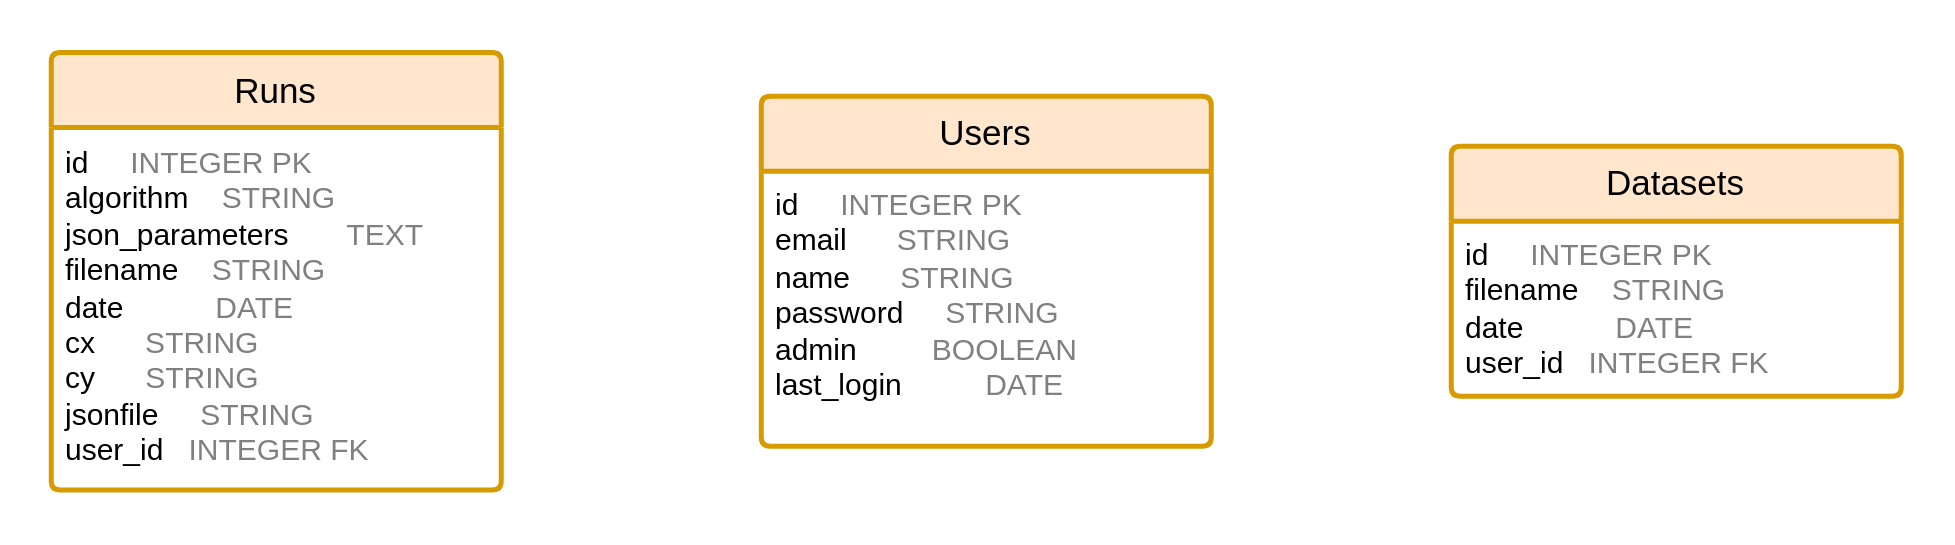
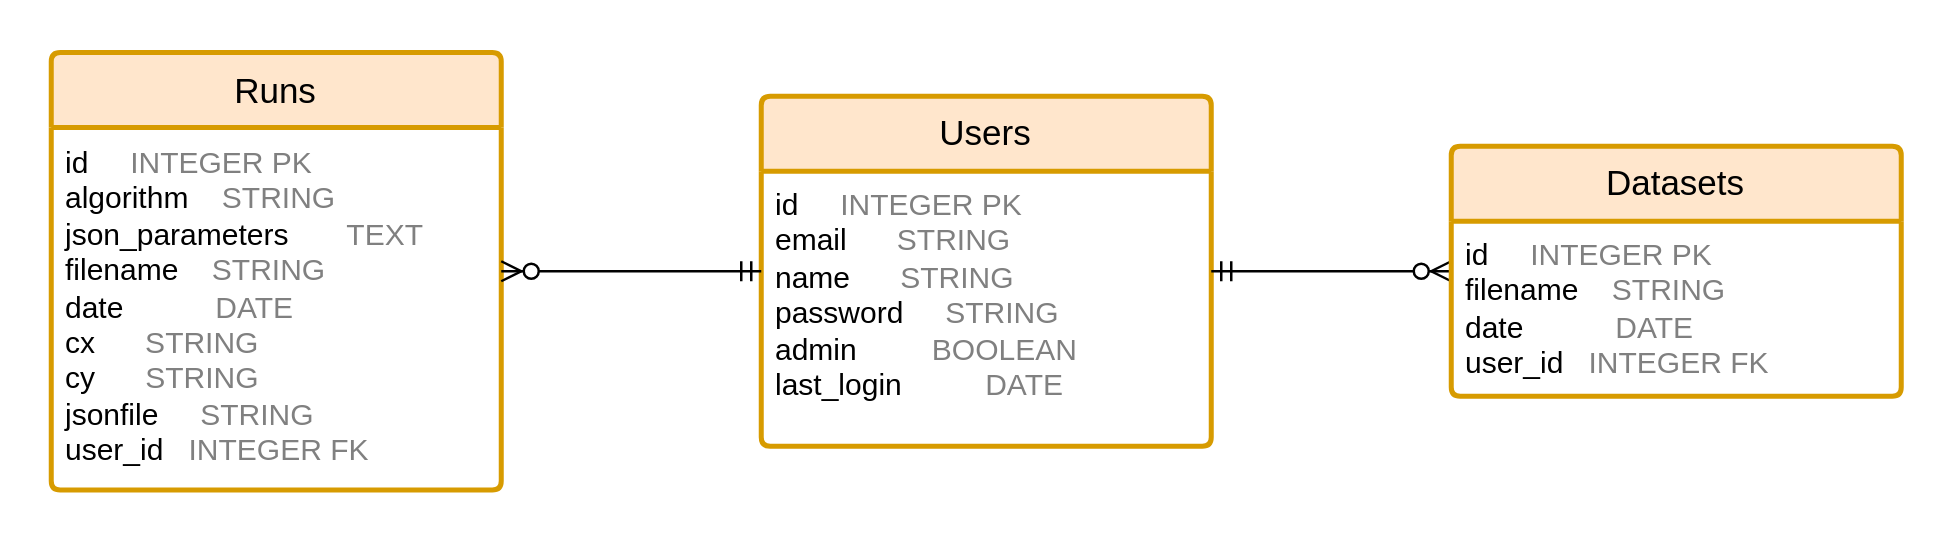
edge "Runs" -- "Users": added
edge "Users" -- "Datasets": added
